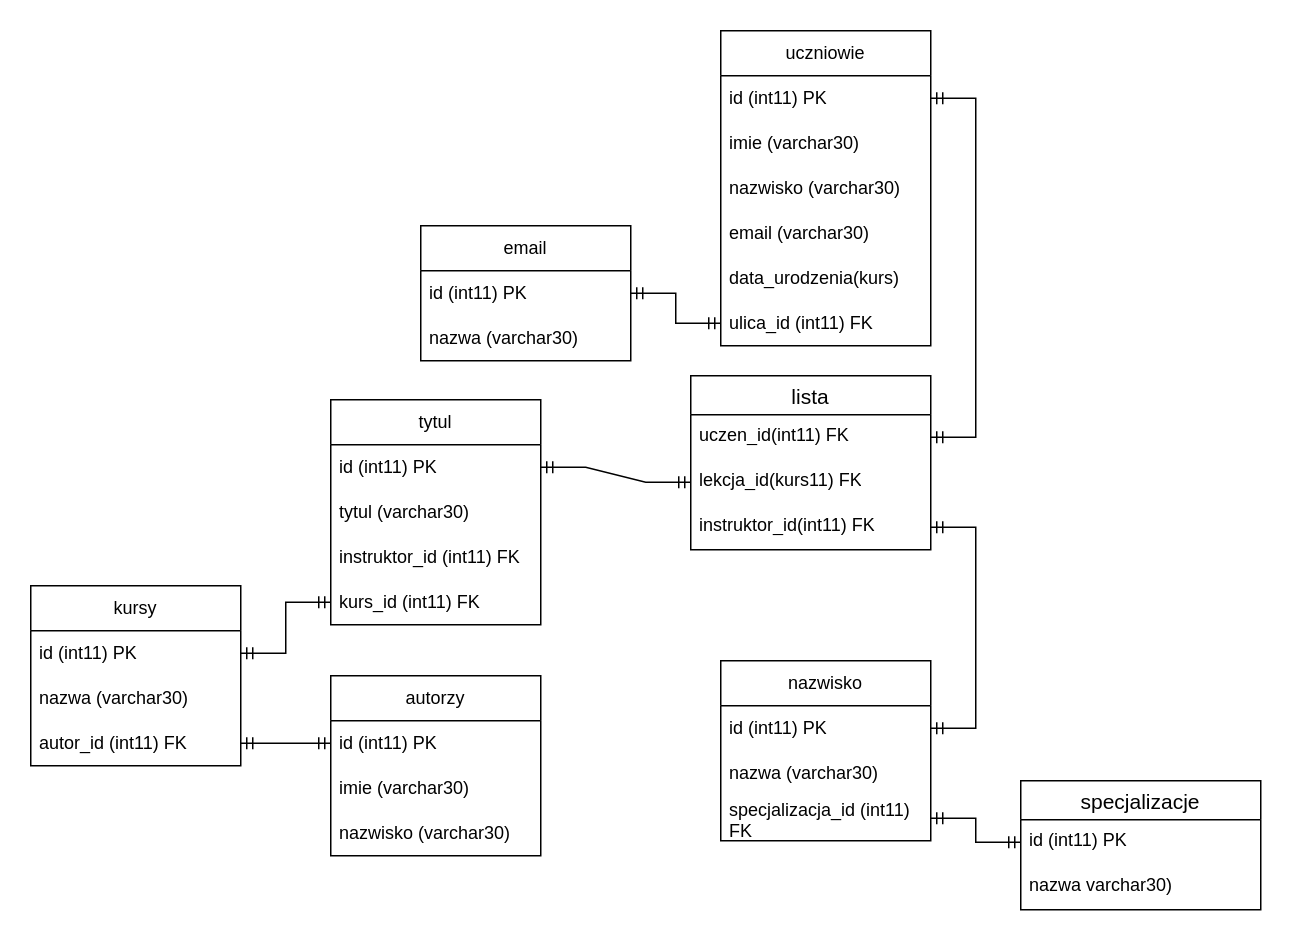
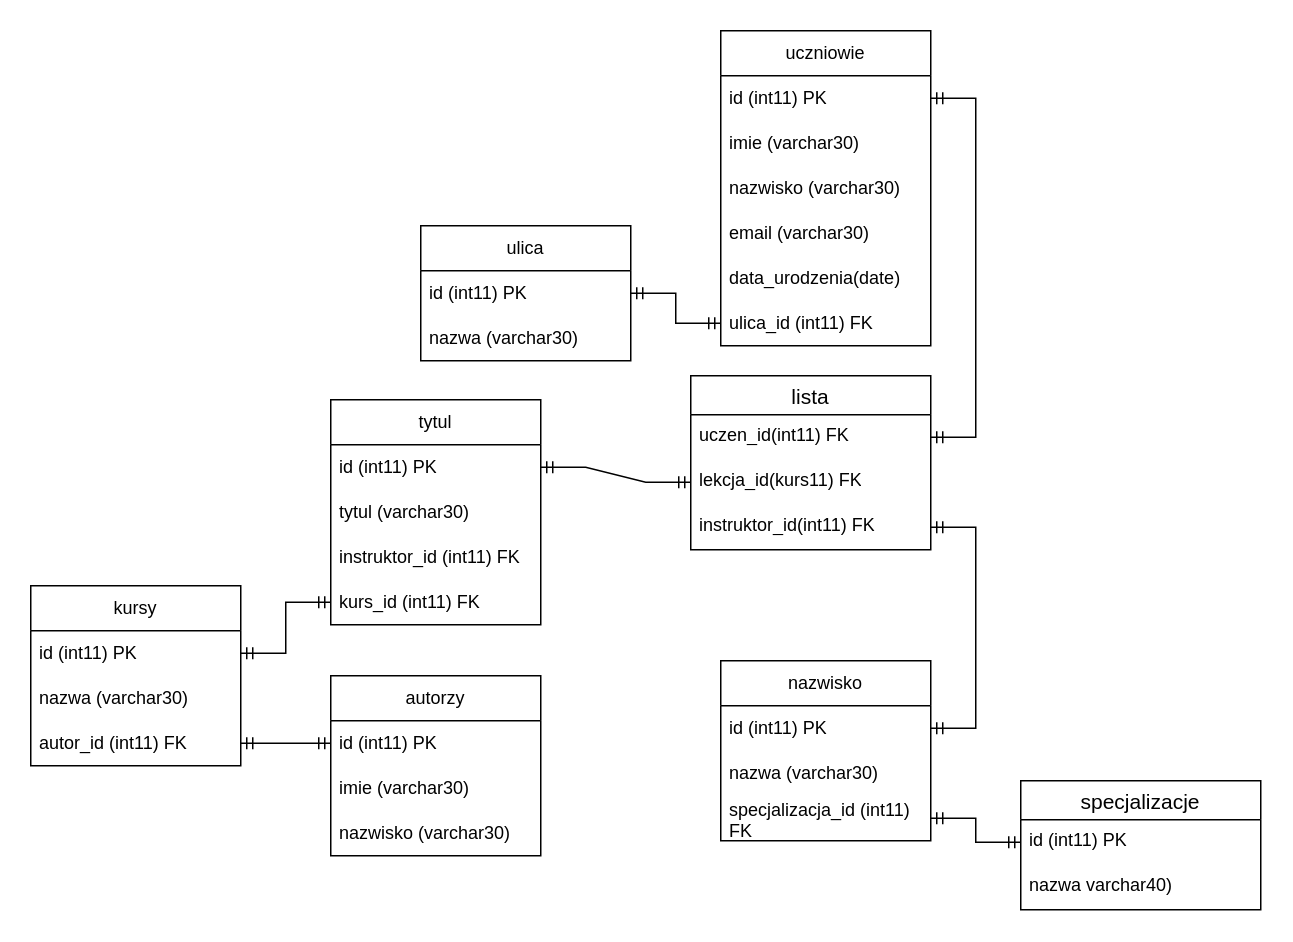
node "email": label "email" -> "ulica"
node "data_urodzenia(kurs)": label "data_urodzenia(kurs)" -> "data_urodzenia(date)"
node "nazwa varchar30)": label "nazwa varchar30)" -> "nazwa varchar40)"
